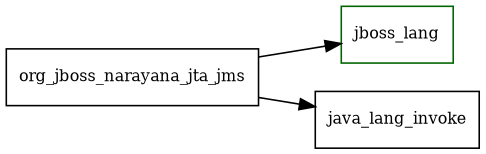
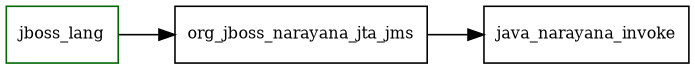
edge "org_jboss_narayana_jta_jms" -> "jboss_lang": reversed
node "java_lang_invoke": label "java_lang_invoke" -> "java_narayana_invoke"
